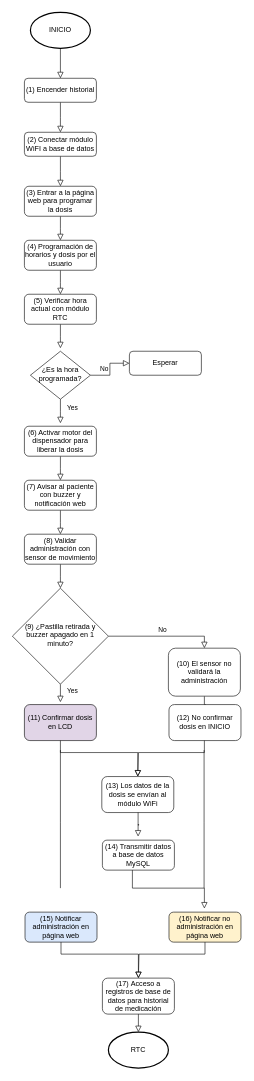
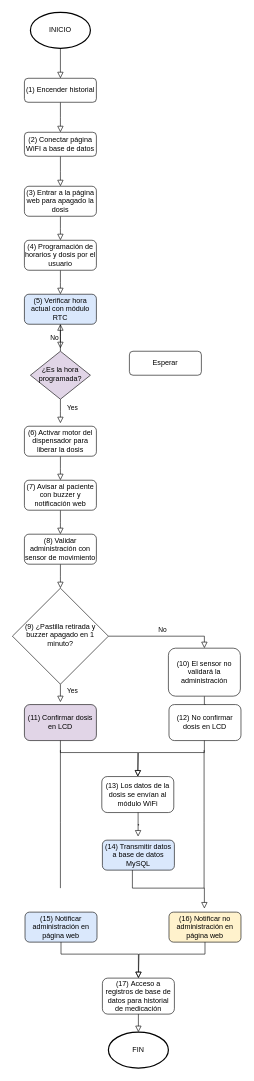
node "(2) Conectar módulo WiFI a base de datos": label "(2) Conectar módulo WiFI a base de datos" -> "(2) Conectar página WiFI a base de datos"
node "(3) Entrar a la página web para programar la dosis": label "(3) Entrar a la página web para programar la dosis" -> "(3) Entrar a la página web para apagado la dosis"
node "(5) Verificar hora actual con módulo RTC": fillcolor #ffffff -> #dae8fc
edge "¿Es la hora programada?" -> "Esperar": now "¿Es la hora programada?" -> "(5) Verificar hora actual con módulo RTC"
node "¿Es la hora programada?": fillcolor #ffffff -> #e1d5e7
node "(12) No confirmar dosis en INICIO": label "(12) No confirmar dosis en INICIO" -> "(12) No confirmar dosis en LCD"
node "(14) Transmitir datos a base de datos MySQL": fillcolor #ffffff -> #dae8fc
node "RTC": label "RTC" -> "FIN"
